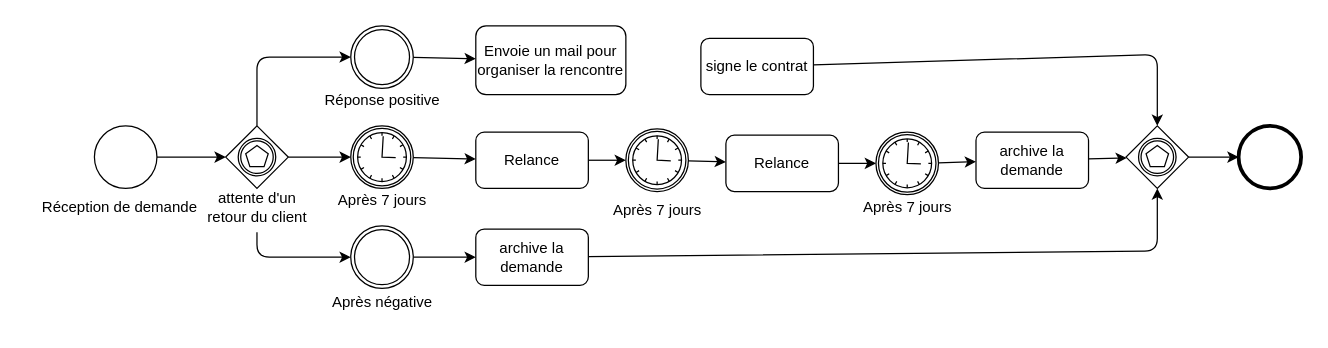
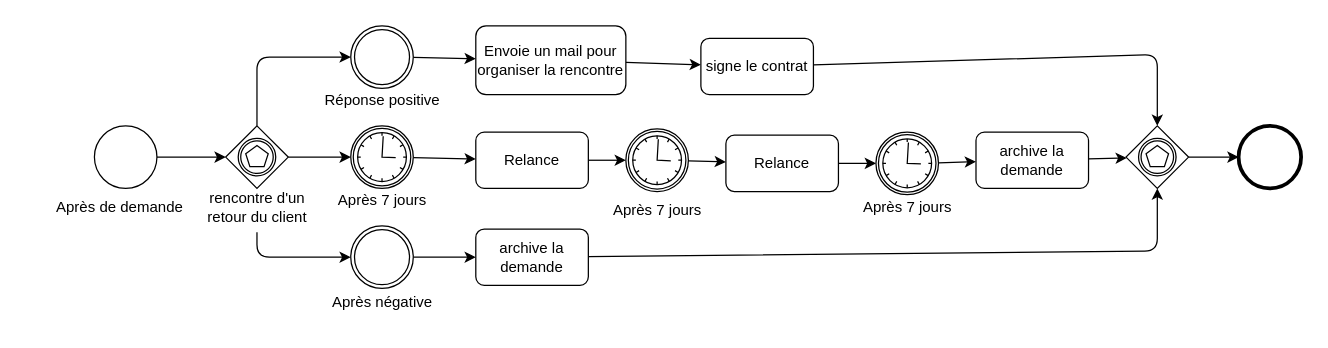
edge "Envoie un mail pour organiser la rencontre" -> "signe le contrat": added
node "Réception de demande": label "Réception de demande" -> "Après de demande"
node "attente d'un retour du client": label "attente d'un retour du client" -> "rencontre d'un retour du client"
